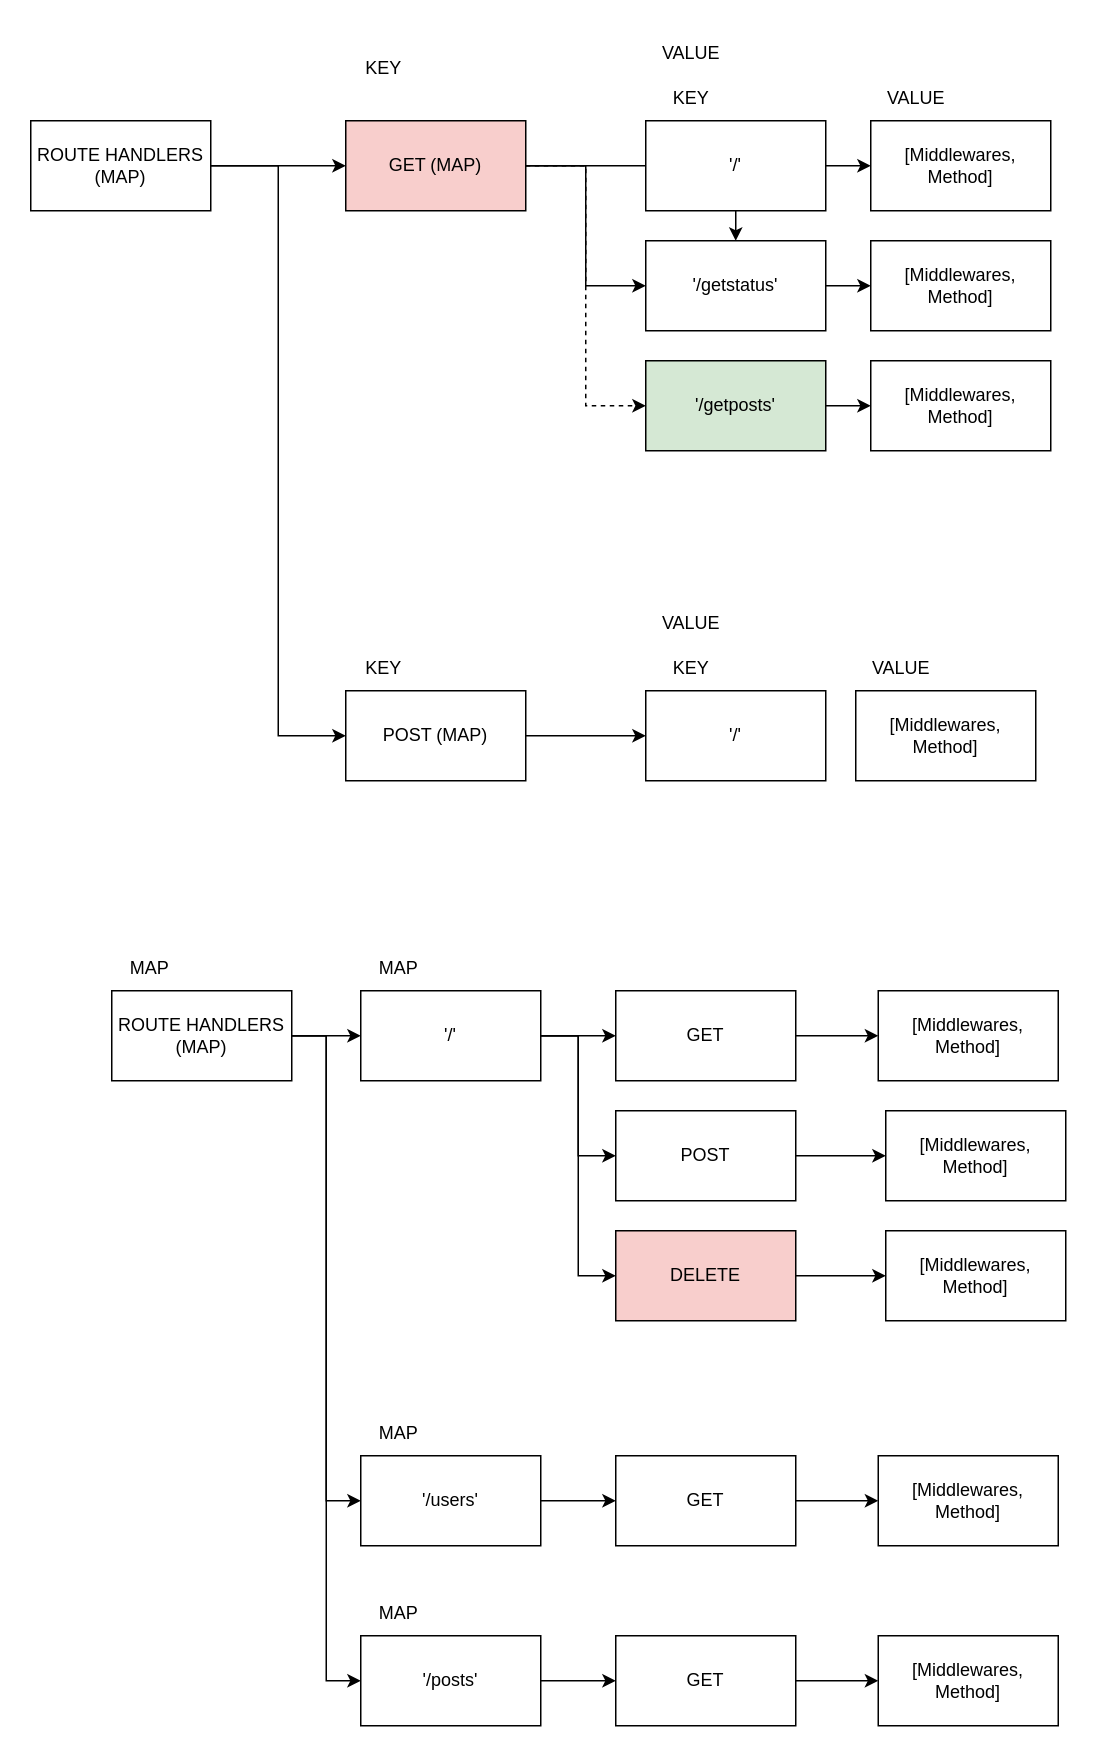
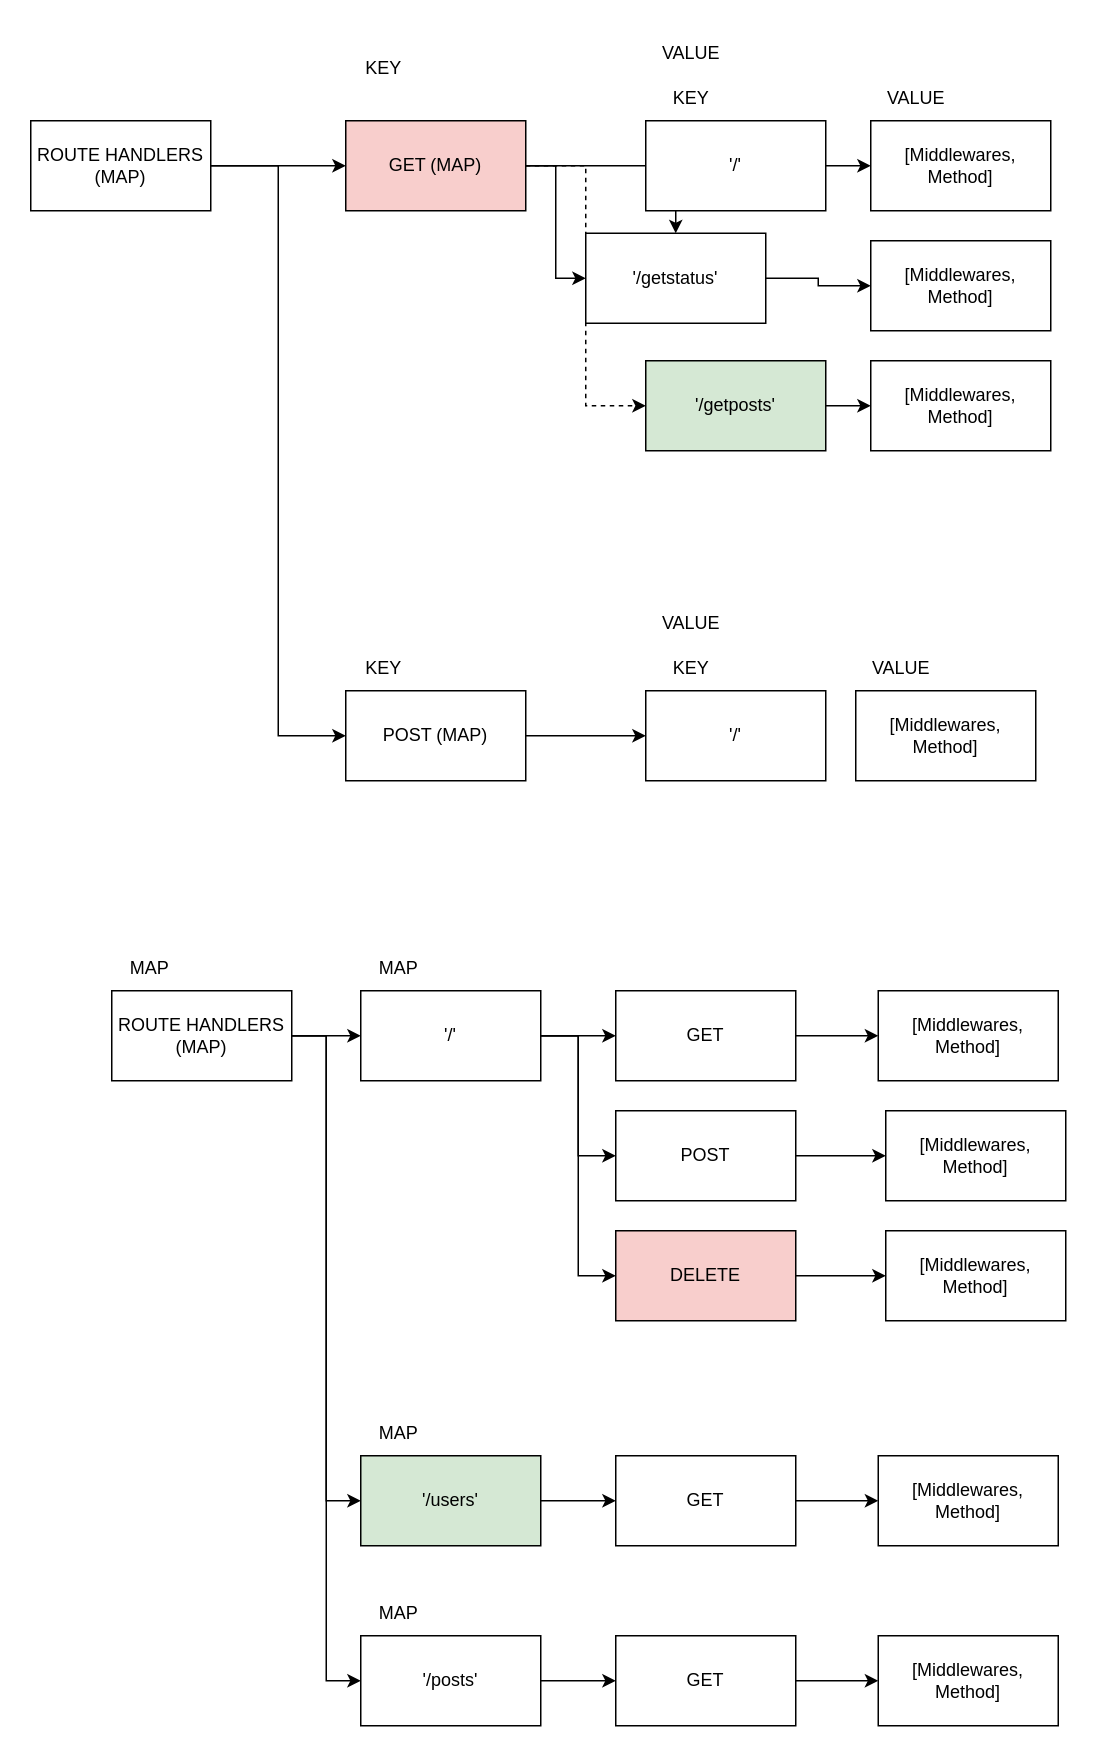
node "'/getstatus'": moved (736, 286) -> (676, 278)
node "'/users'": fillcolor #ffffff -> #d5e8d4
